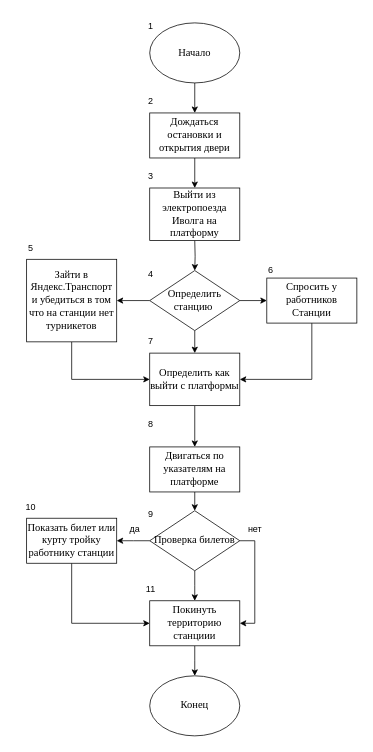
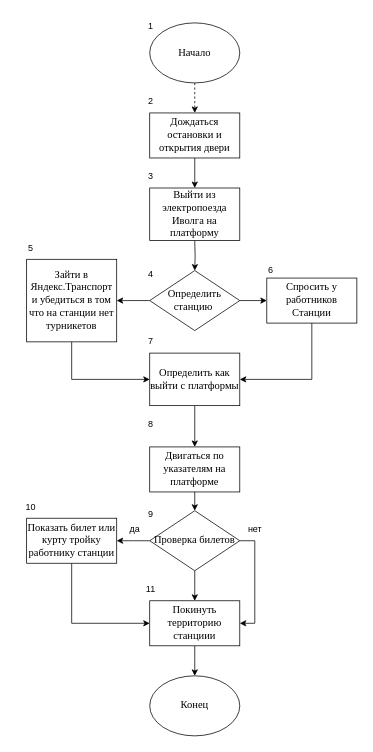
edge "Начало" -> "Дождаться остановки и открытия двери": style solid -> dashed
edge "Определить станцию" -> "Определить как выйти с платформы": removed
